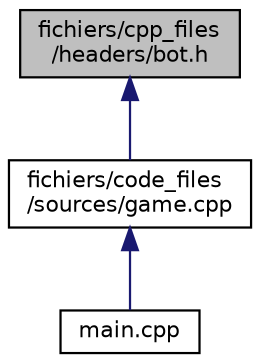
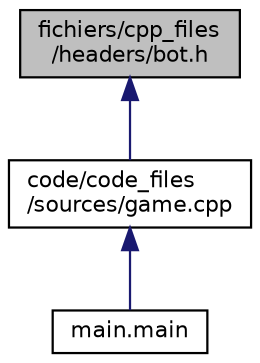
node "fichiers/code_files /sources/game.cpp": label "fichiers/code_files /sources/game.cpp" -> "code/code_files /sources/game.cpp"
node "main.cpp": label "main.cpp" -> "main.main"
